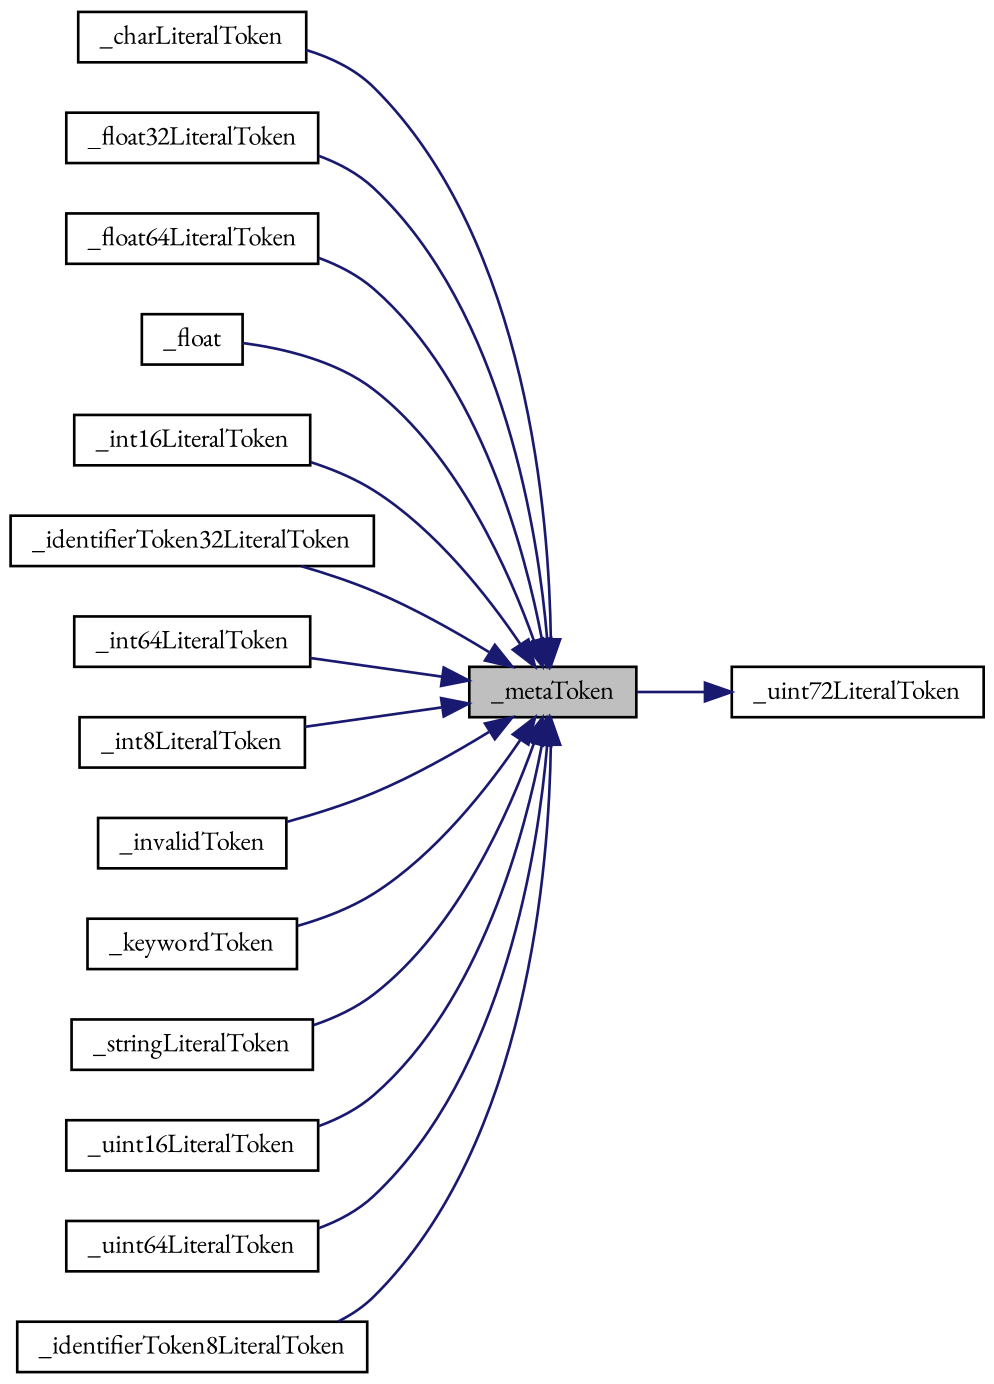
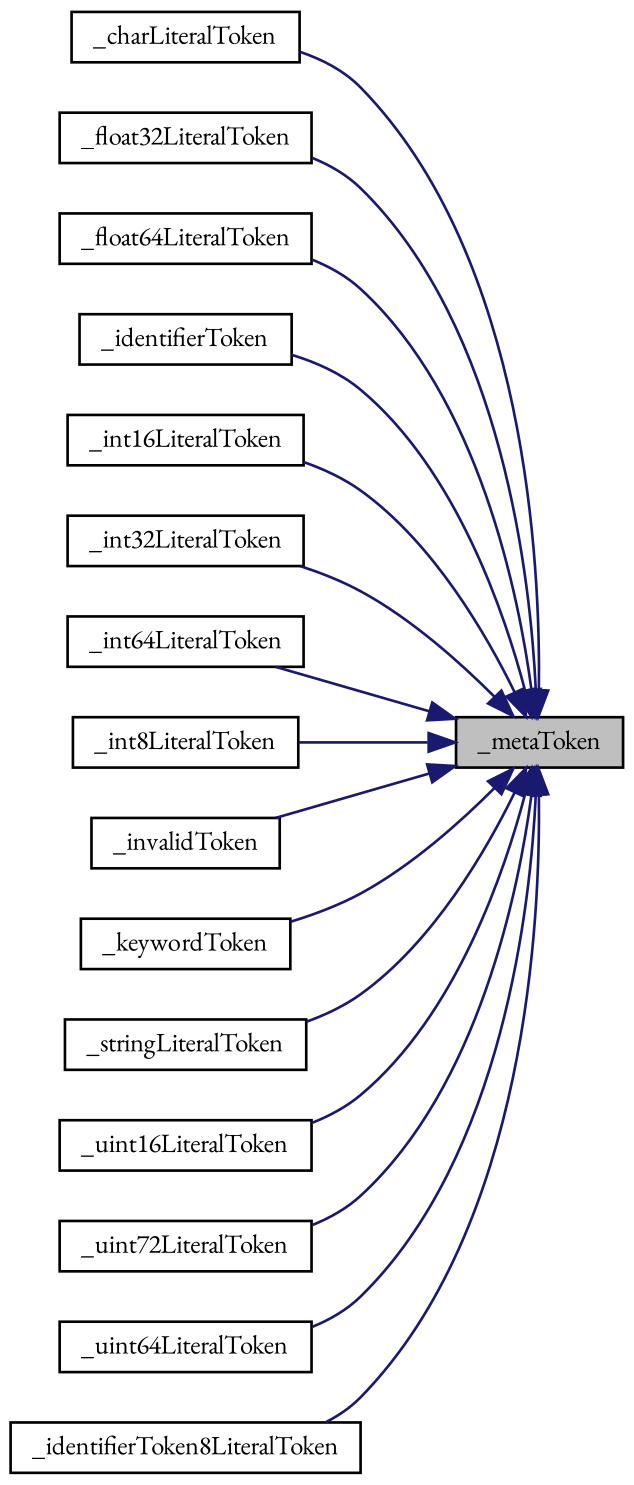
node "_float": label "_float" -> "_identifierToken"
node "_identifierToken32LiteralToken": label "_identifierToken32LiteralToken" -> "_int32LiteralToken"
edge "_metaToken" -> "_uint72LiteralToken": reversed
